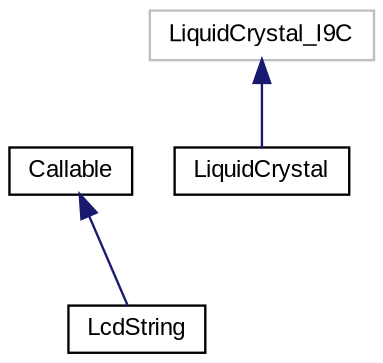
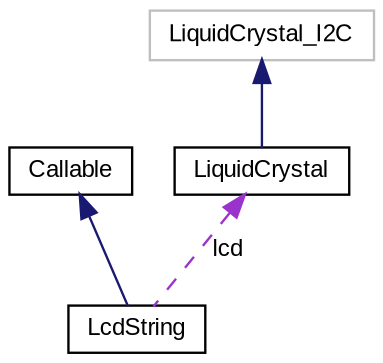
node "LiquidCrystal_I9C": label "LiquidCrystal_I9C" -> "LiquidCrystal_I2C"
edge "LcdString" -> "LiquidCrystal": added, label "lcd"
